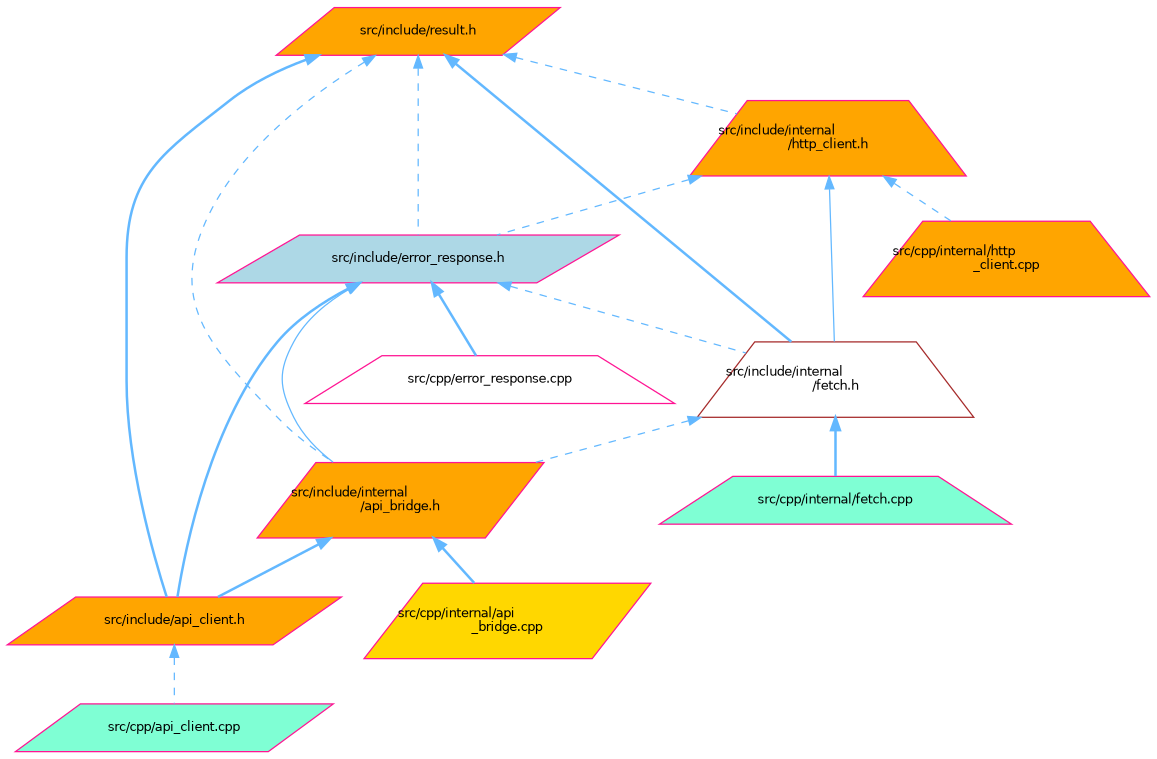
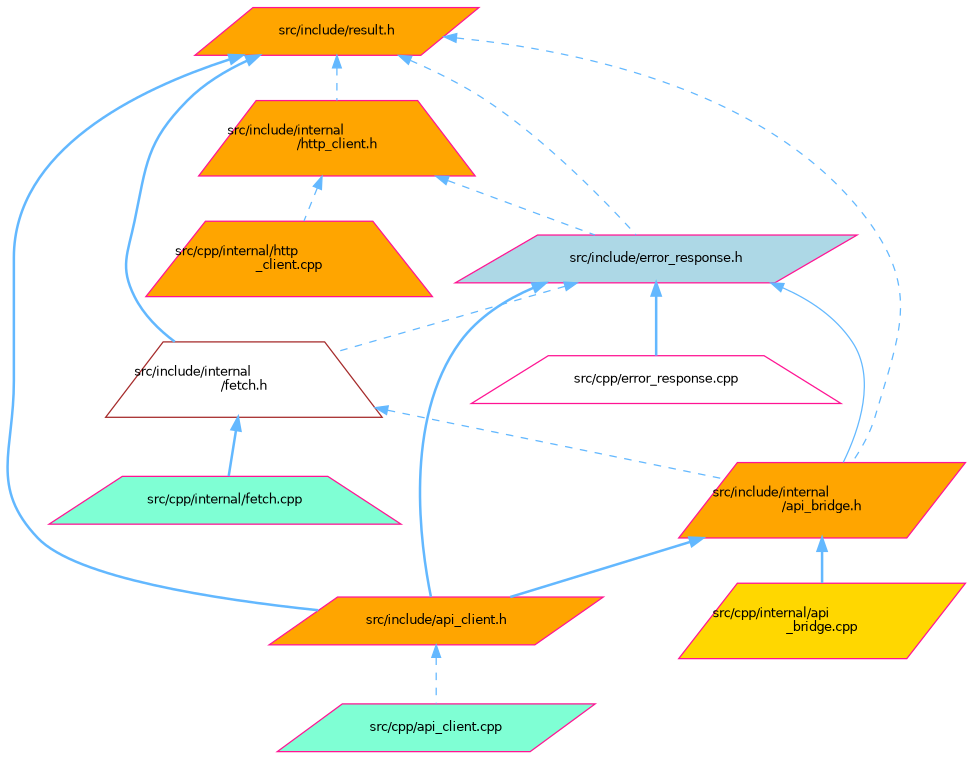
edge "src/include/internal /fetch.h" -> "src/include/internal /http_client.h": removed
